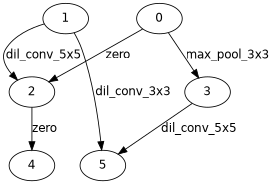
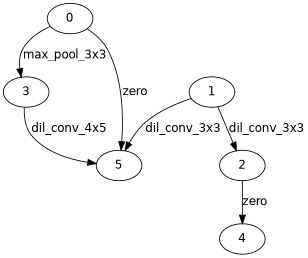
edge "0" -> "2": now "0" -> "5"
edge "1" -> "2": label "dil_conv_5x5" -> "dil_conv_3x3"
edge "3" -> "5": label "dil_conv_5x5" -> "dil_conv_4x5"
